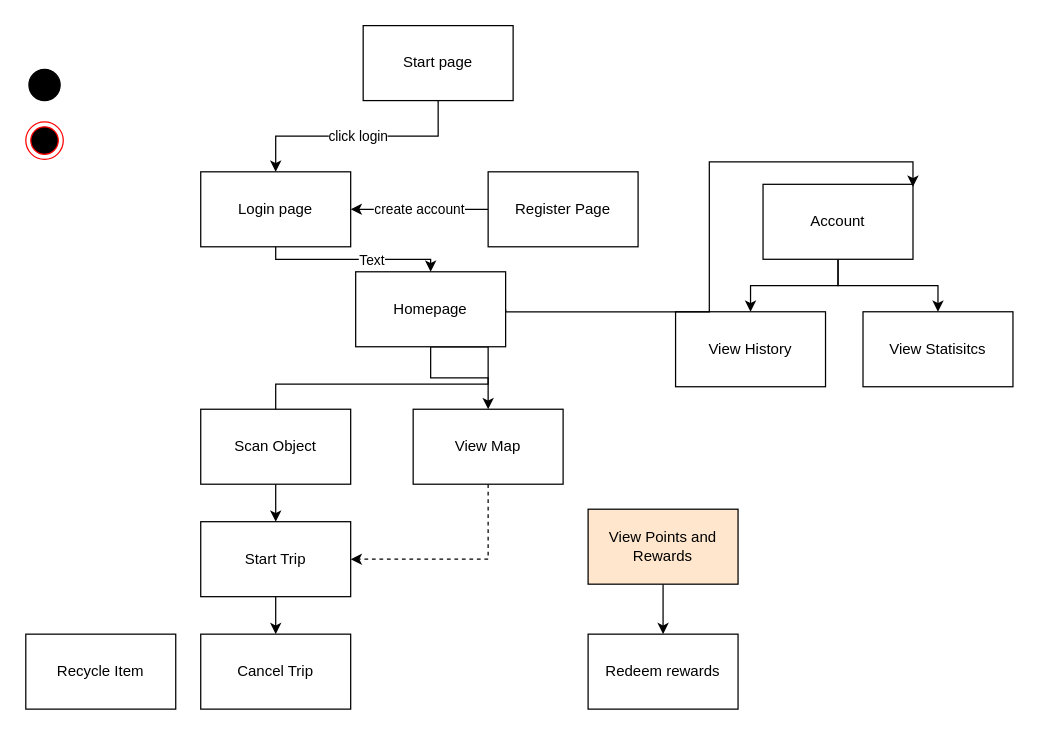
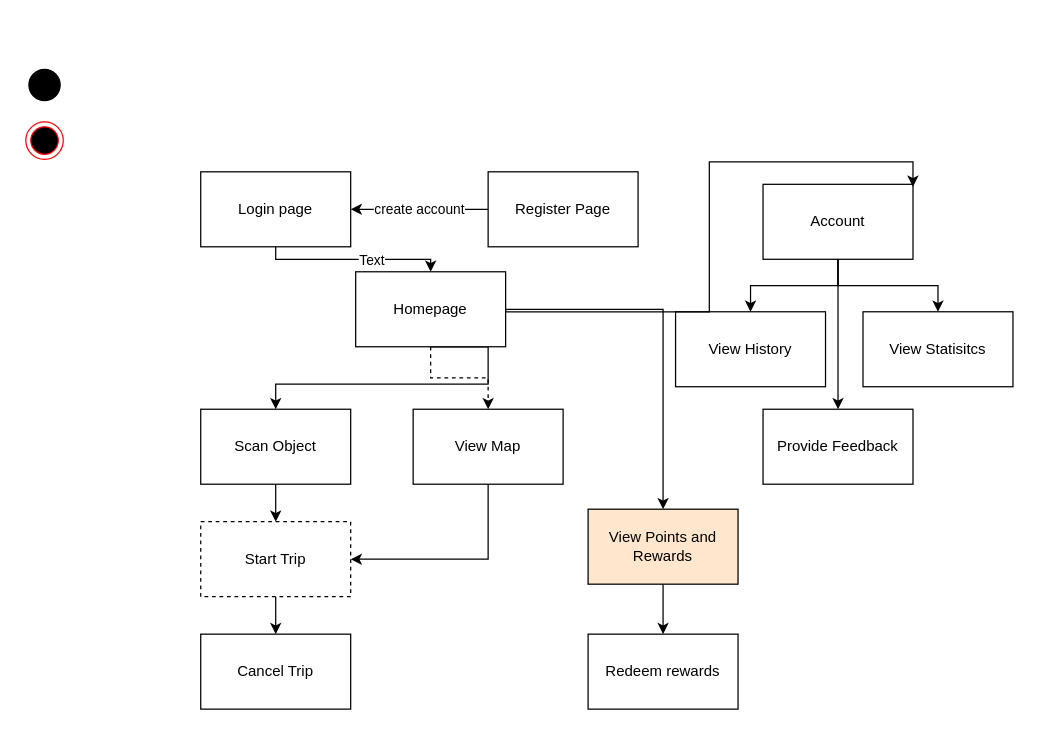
node "Start page": removed
edge "Start page" -> "Login page": removed, label "click login"
edge "Homepage" -> "View Points and Rewards": added
edge "Account" -> "Provide Feedback": added
edge "Homepage" -> "View Map": style solid -> dashed
edge "Homepage" -- "Scan Object": arrowhead none -> classic
node "Provide Feedback": added
node "Start Trip": style solid -> dashed
edge "View Map" -> "Start Trip": style dashed -> solid
node "Recycle Item": removed
